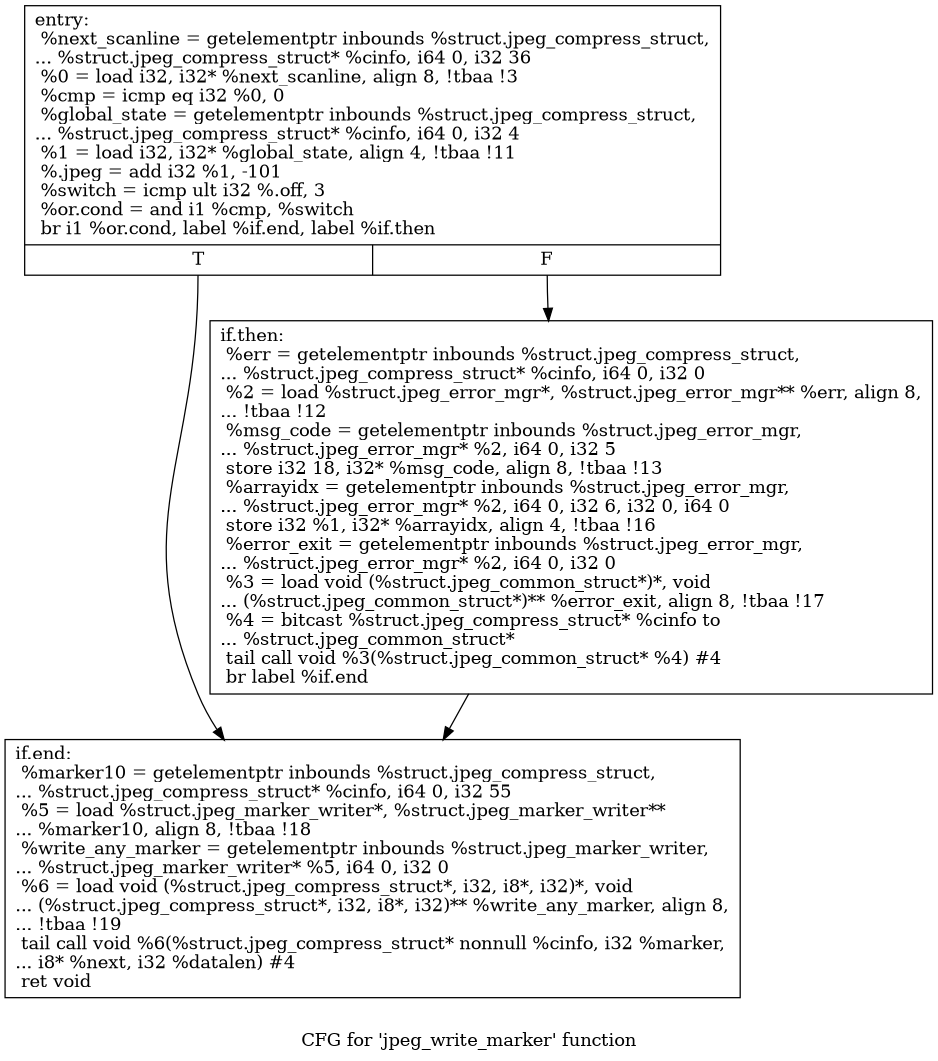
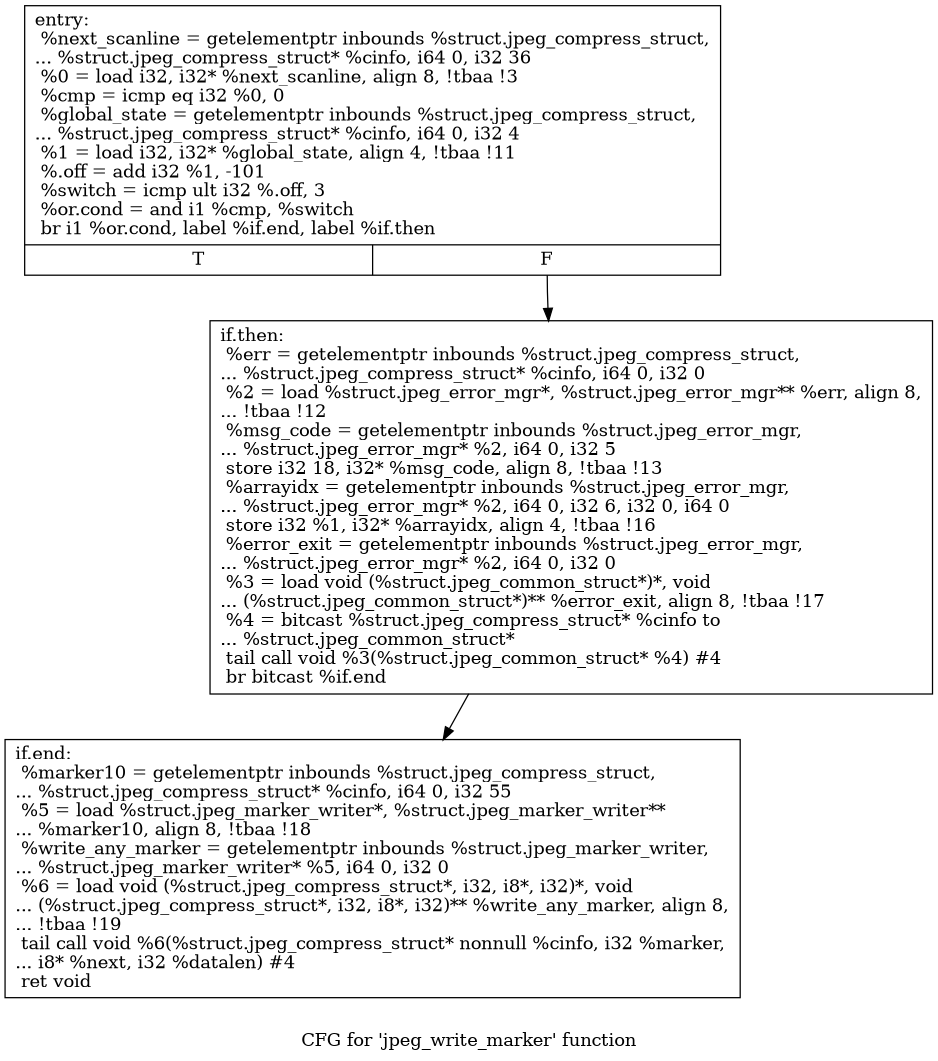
node "entry:": text "%.jpeg = add i32 %1, -101" -> "%.off = add i32 %1, -101"
edge "entry:" -> "if.end:": removed
node "if.then:": text "br label %if.end" -> "br bitcast %if.end"
